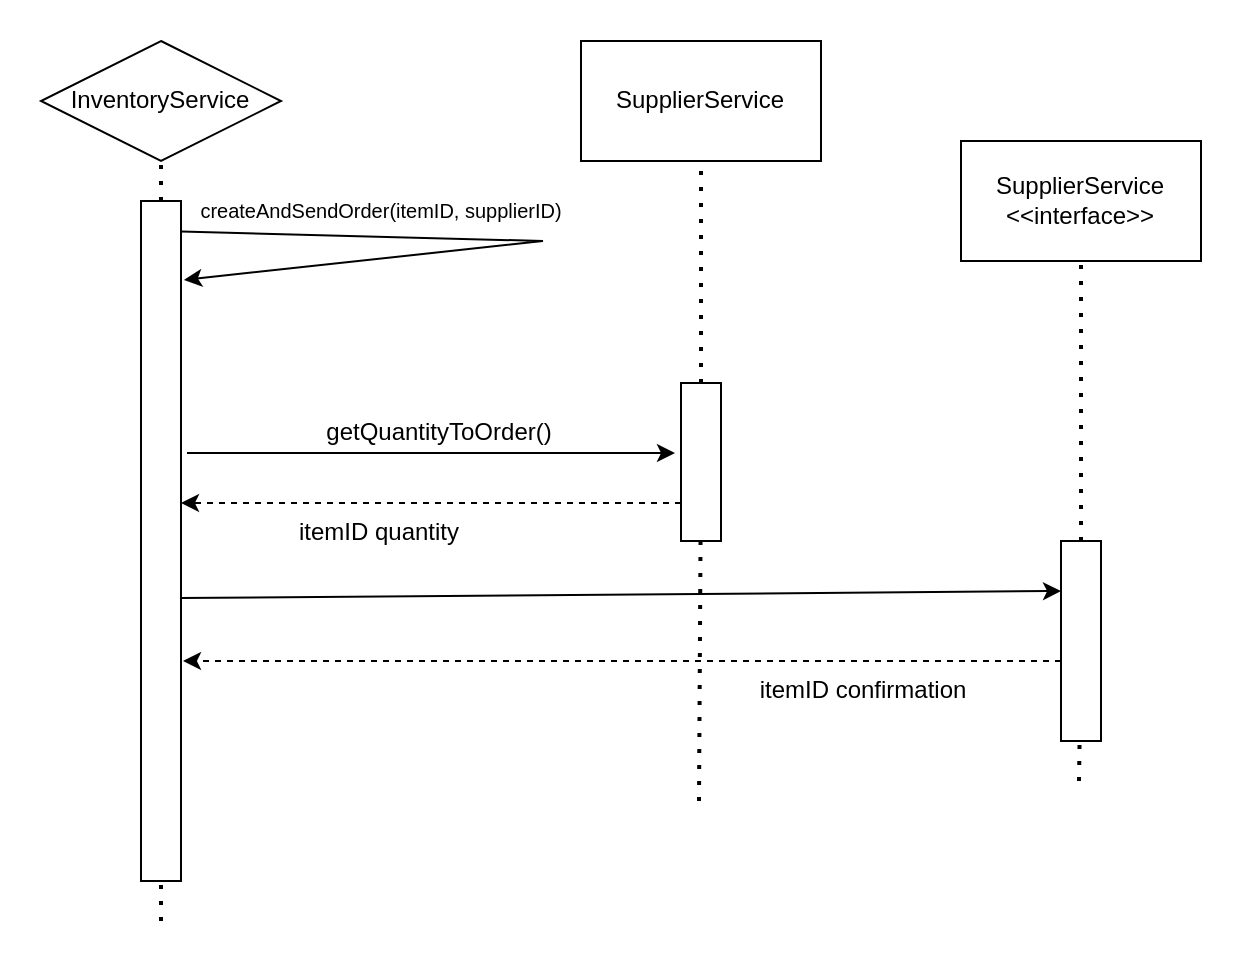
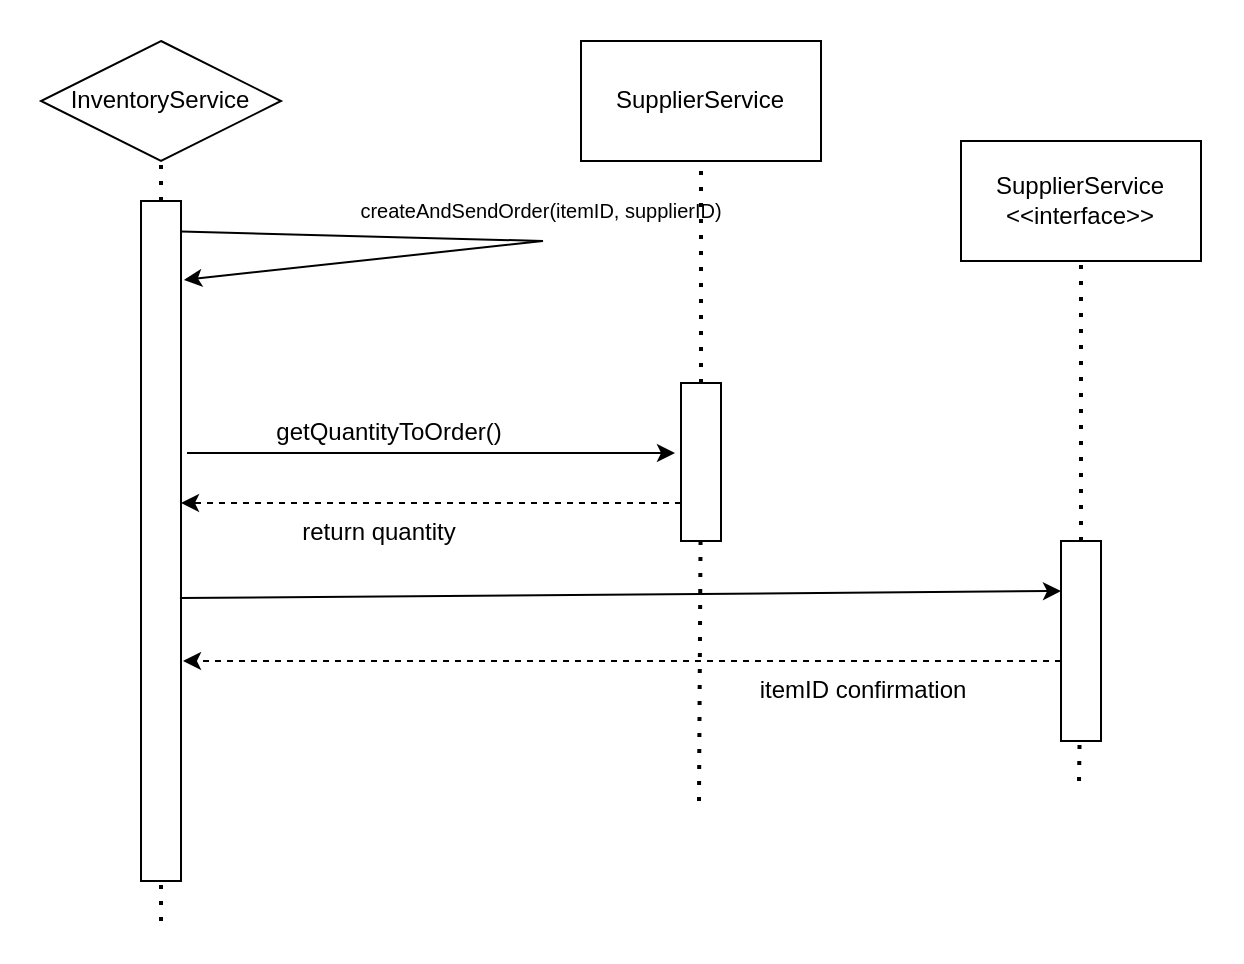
node "createAndSendOrder(itemID, supplierID)": moved (381, 211) -> (541, 211)
node "getQuantityToOrder()": moved (439, 433) -> (389, 433)
node "itemID quantity": label "itemID quantity" -> "return quantity"
